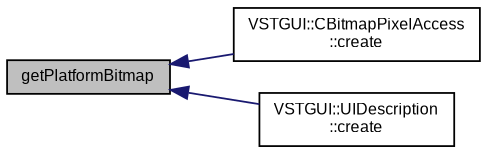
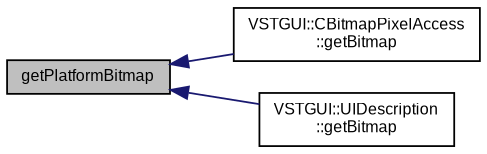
node "VSTGUI::CBitmapPixelAccess ::create": label "VSTGUI::CBitmapPixelAccess ::create" -> "VSTGUI::CBitmapPixelAccess ::getBitmap"
node "VSTGUI::UIDescription ::create": label "VSTGUI::UIDescription ::create" -> "VSTGUI::UIDescription ::getBitmap"
